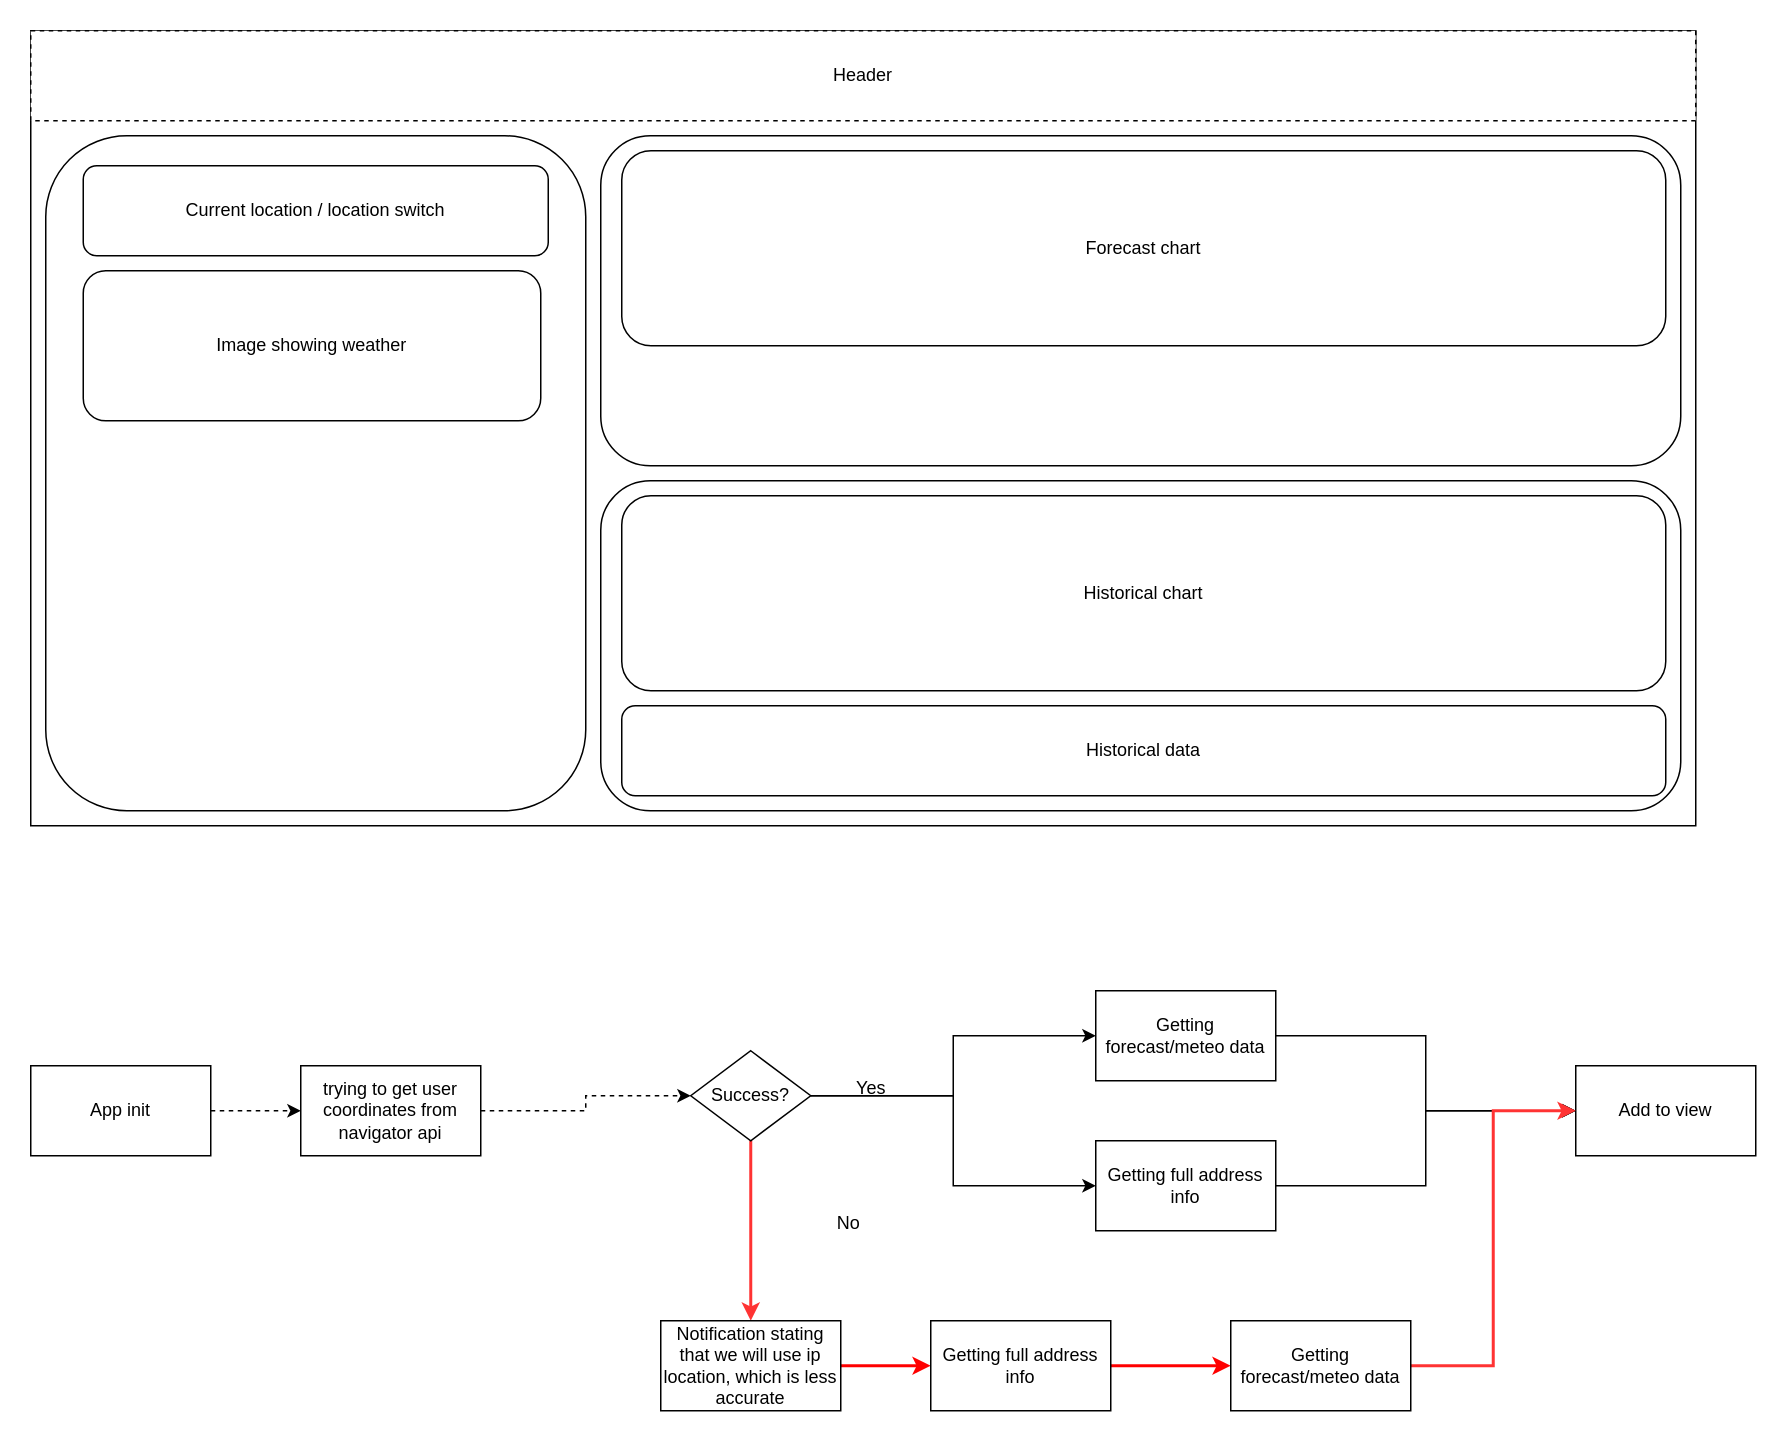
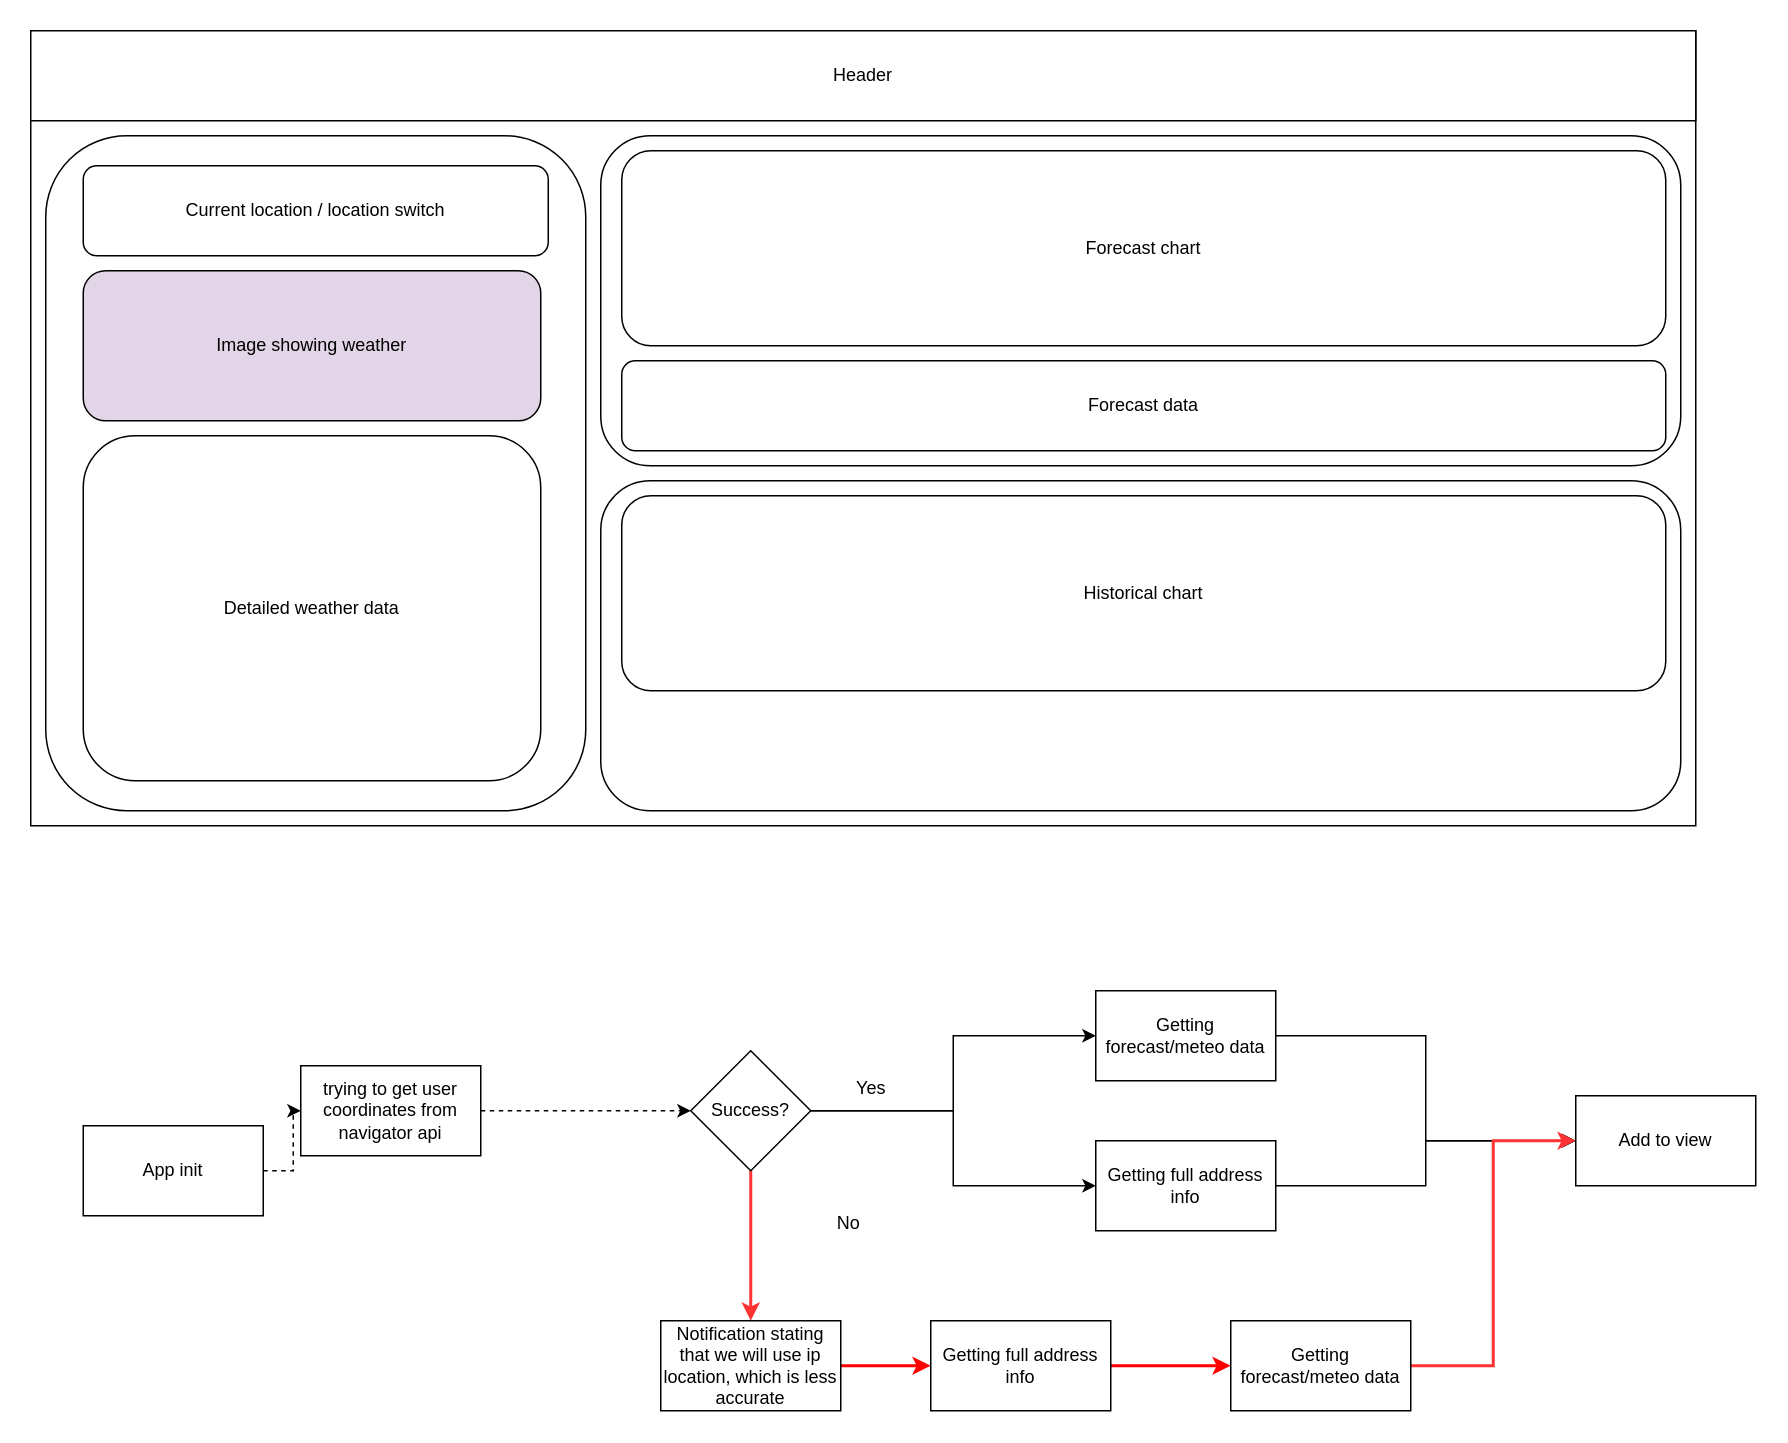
node "Header": style dashed -> solid
node "Image showing weather": fillcolor #ffffff -> #e1d5e7
node "Forecast data": added
node "Detailed weather data": added
node "Historical data": removed
node "Success?": size 120x90 -> 120x120
node "App init": moved (121, 1111) -> (173, 1171)
node "Add to view": moved (1666, 1111) -> (1666, 1141)
